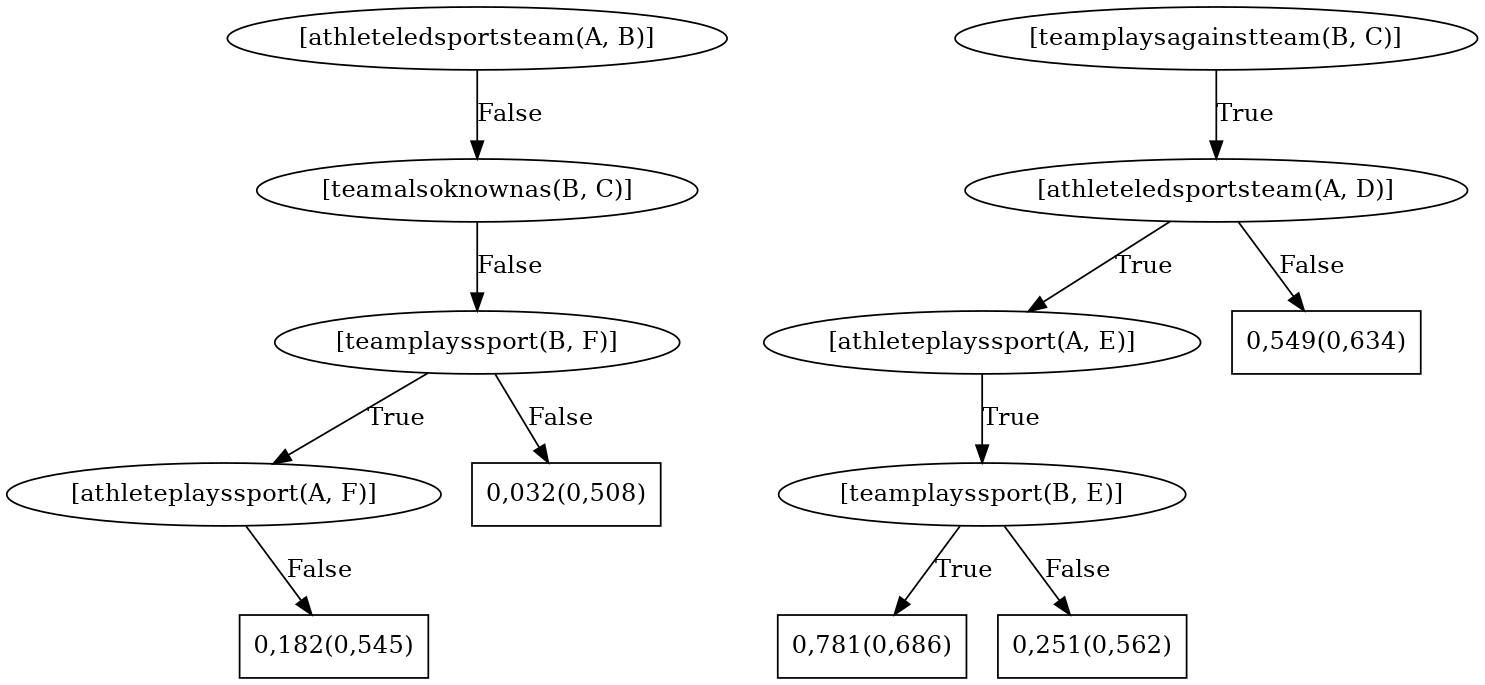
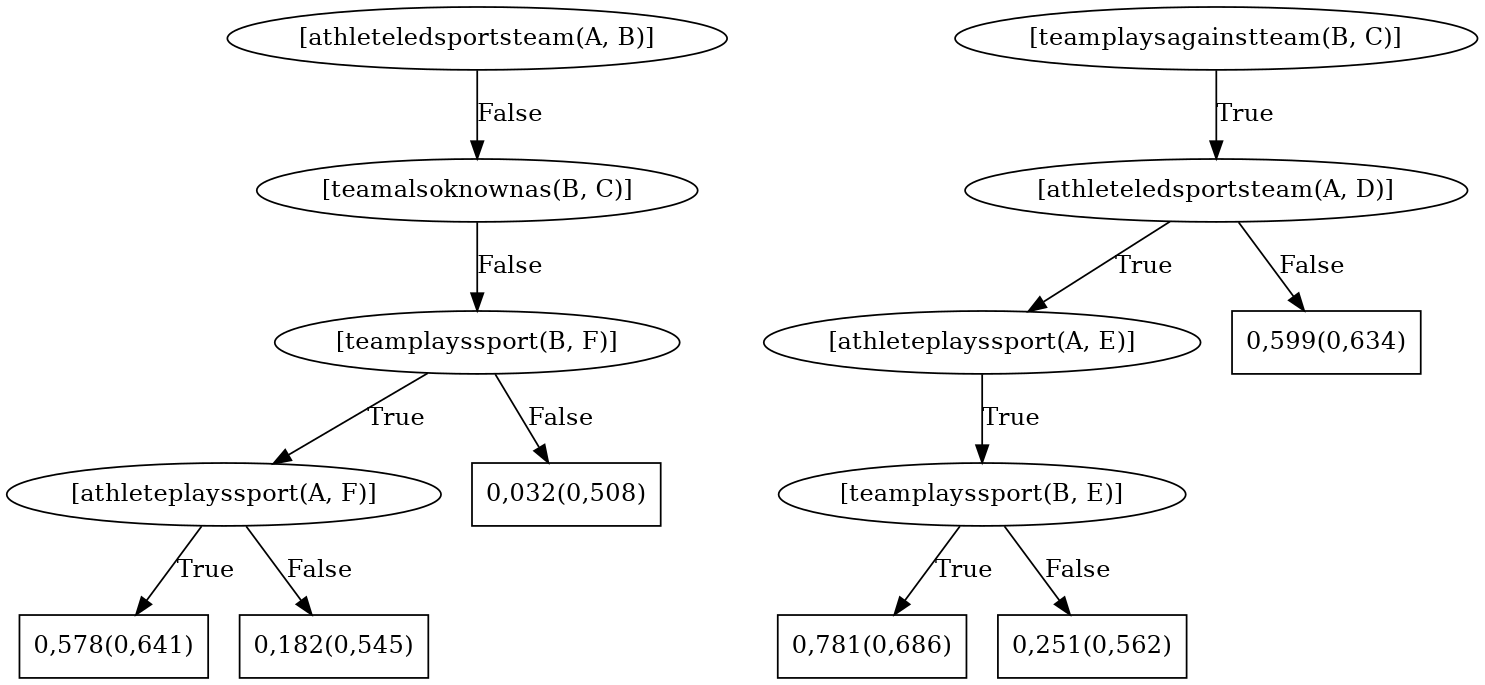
node "0,549(0,634)": label "0,549(0,634)" -> "0,599(0,634)"
node "0,578(0,641)": added
